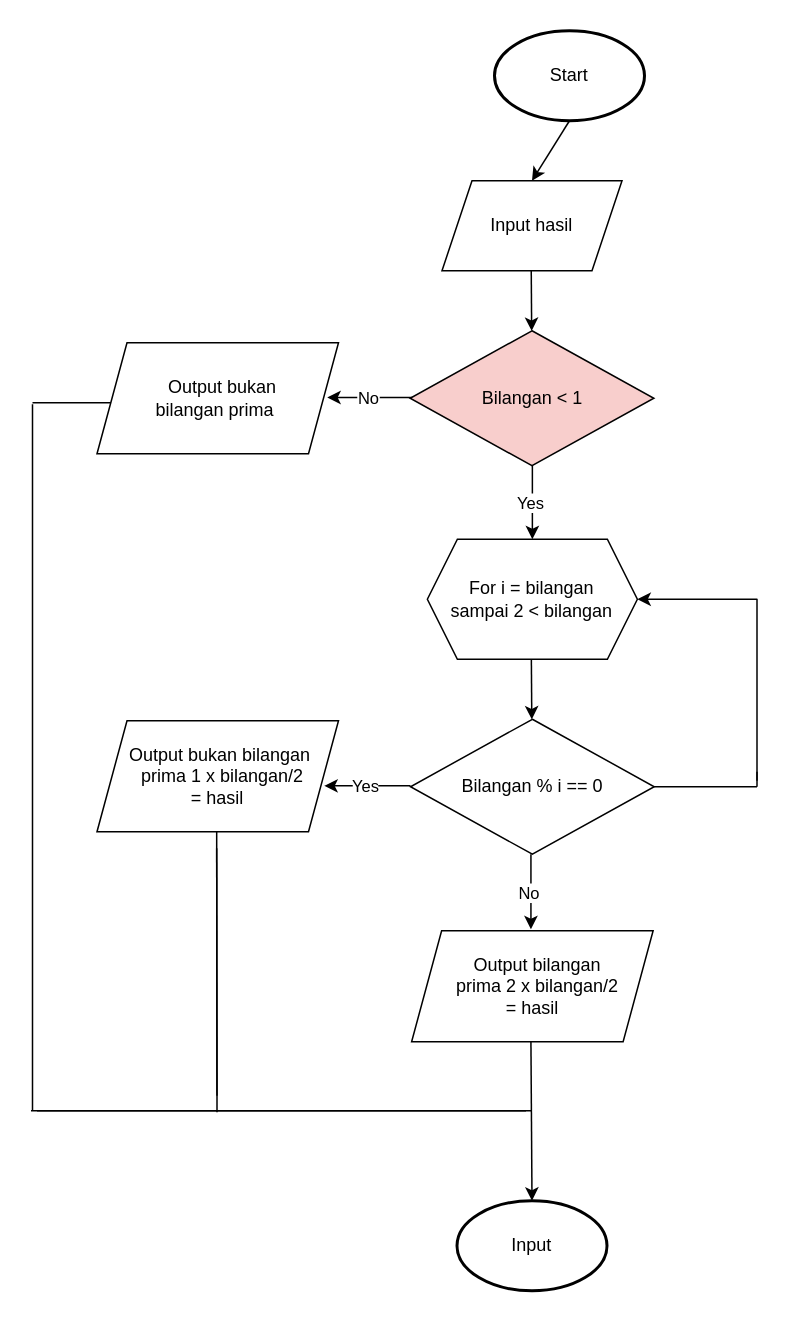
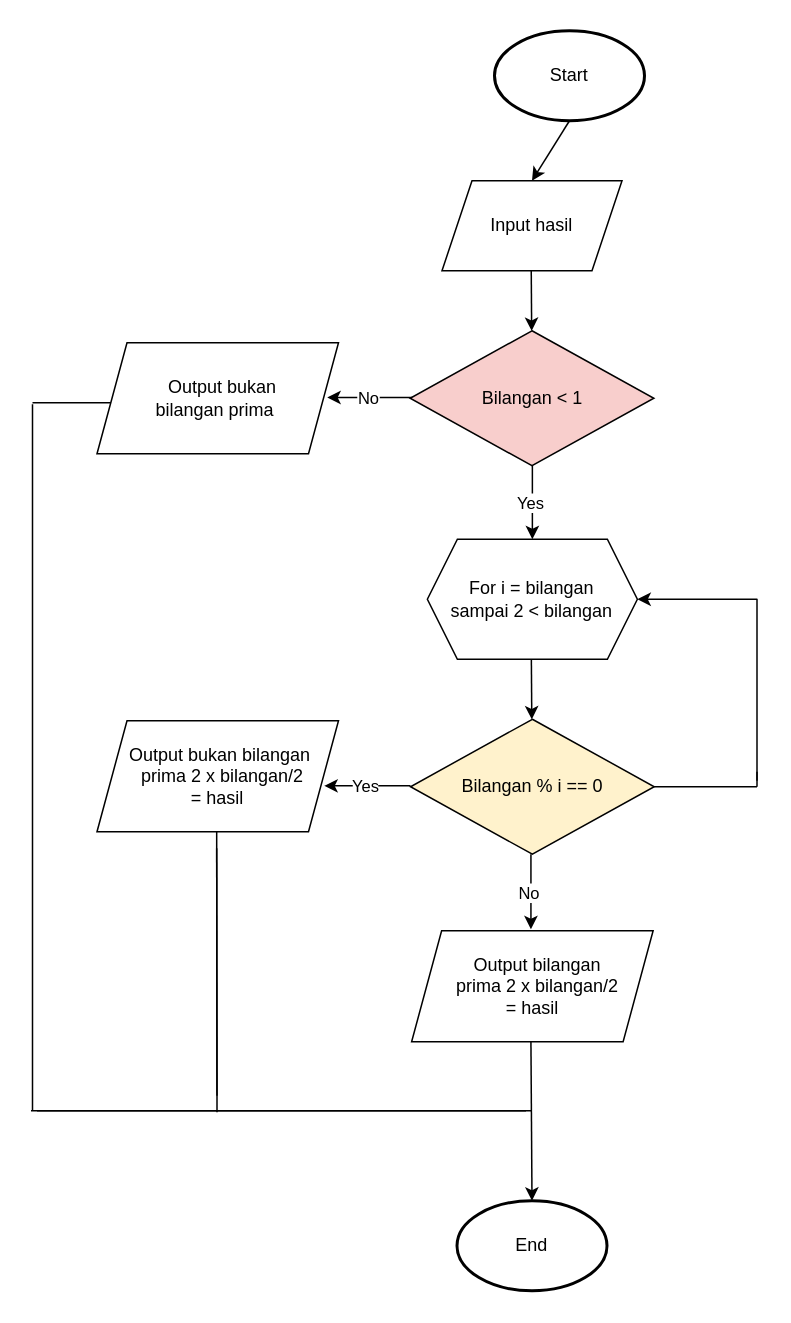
node "Output bukan bilangan prima 1 x bilangan/2 = hasil": label "Output bukan bilangan prima 1 x bilangan/2 = hasil" -> "Output bukan bilangan prima 2 x bilangan/2 = hasil"
node "Bilangan % i == 0": fillcolor #ffffff -> #fff2cc
node "Input": label "Input" -> "End"
